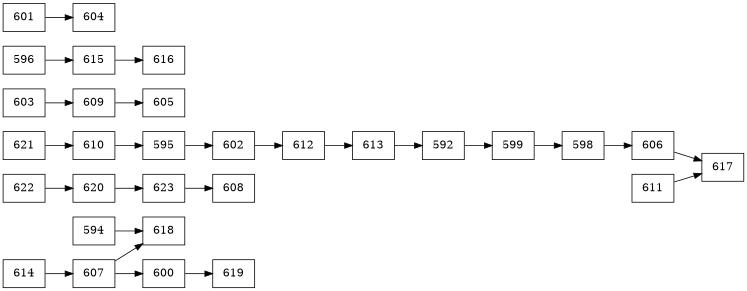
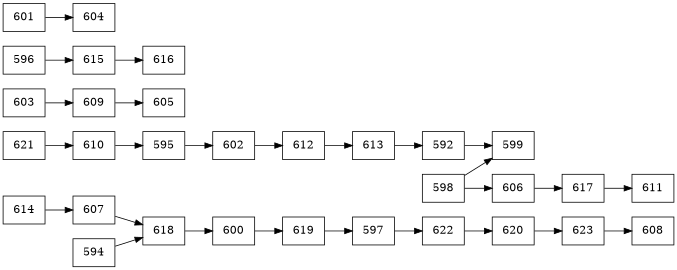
edge "599" -> "598": reversed
edge "611" -> "617": reversed
node "597": added
edge "607" -> "600": now "618" -> "600"
